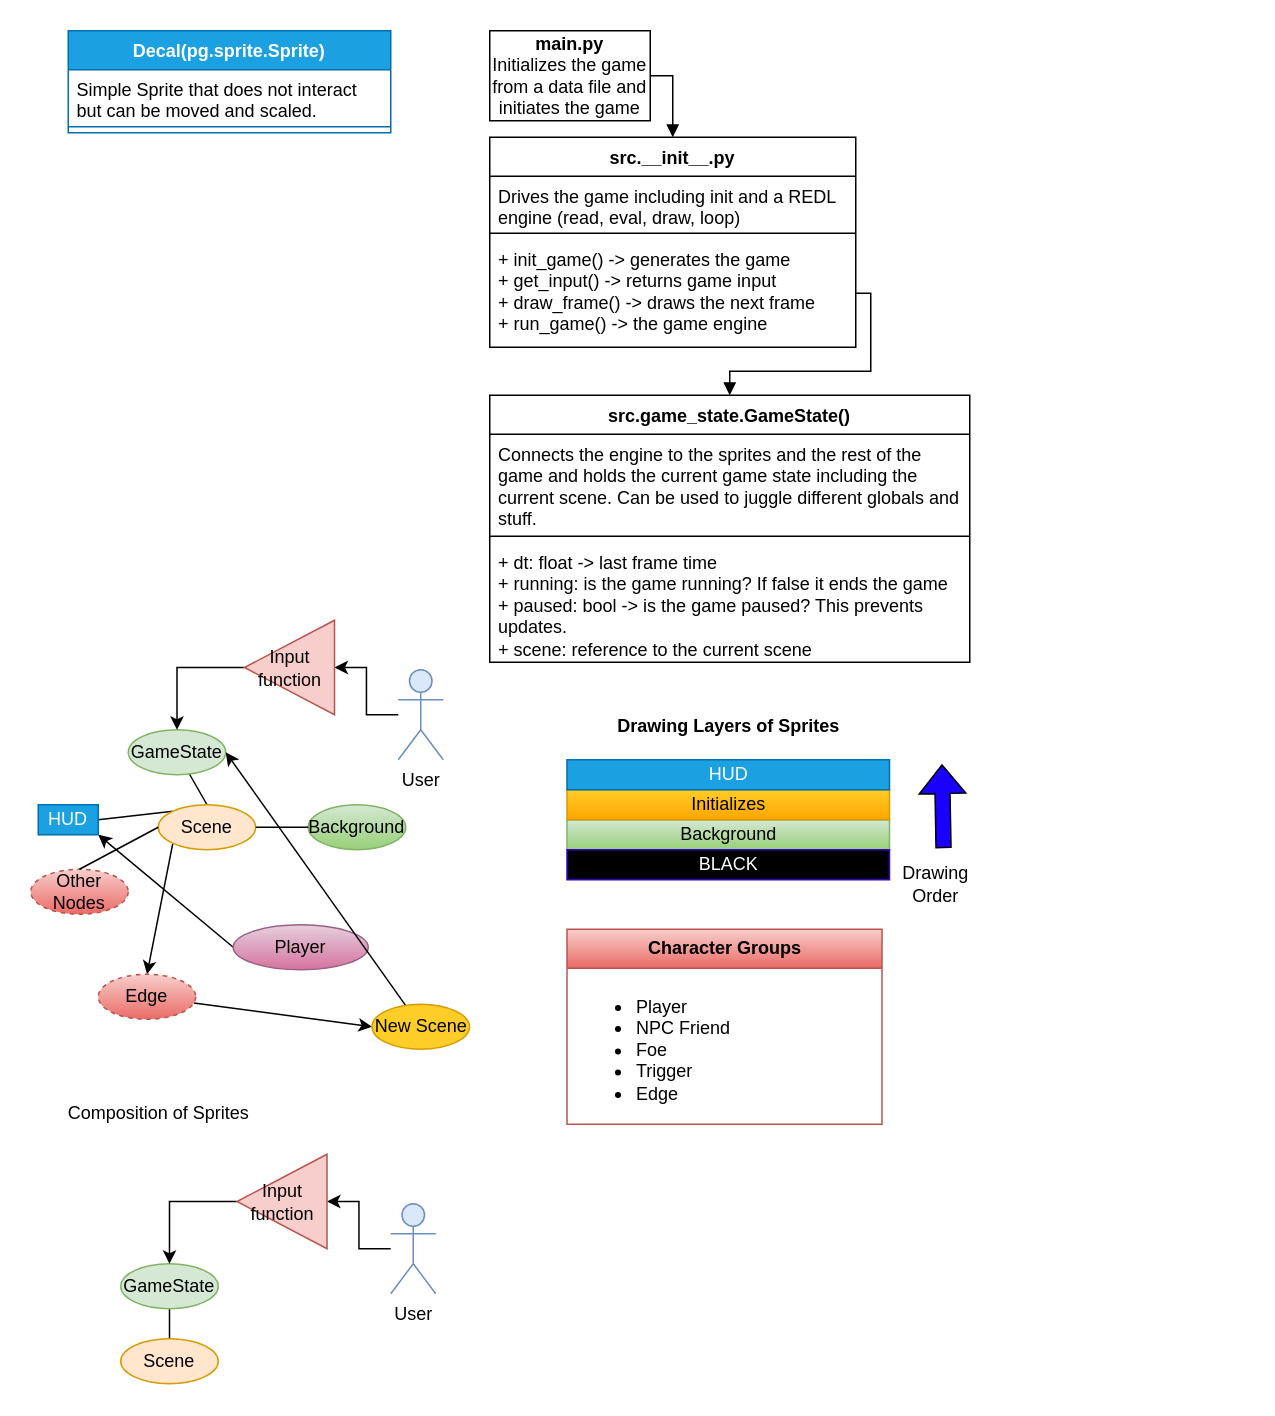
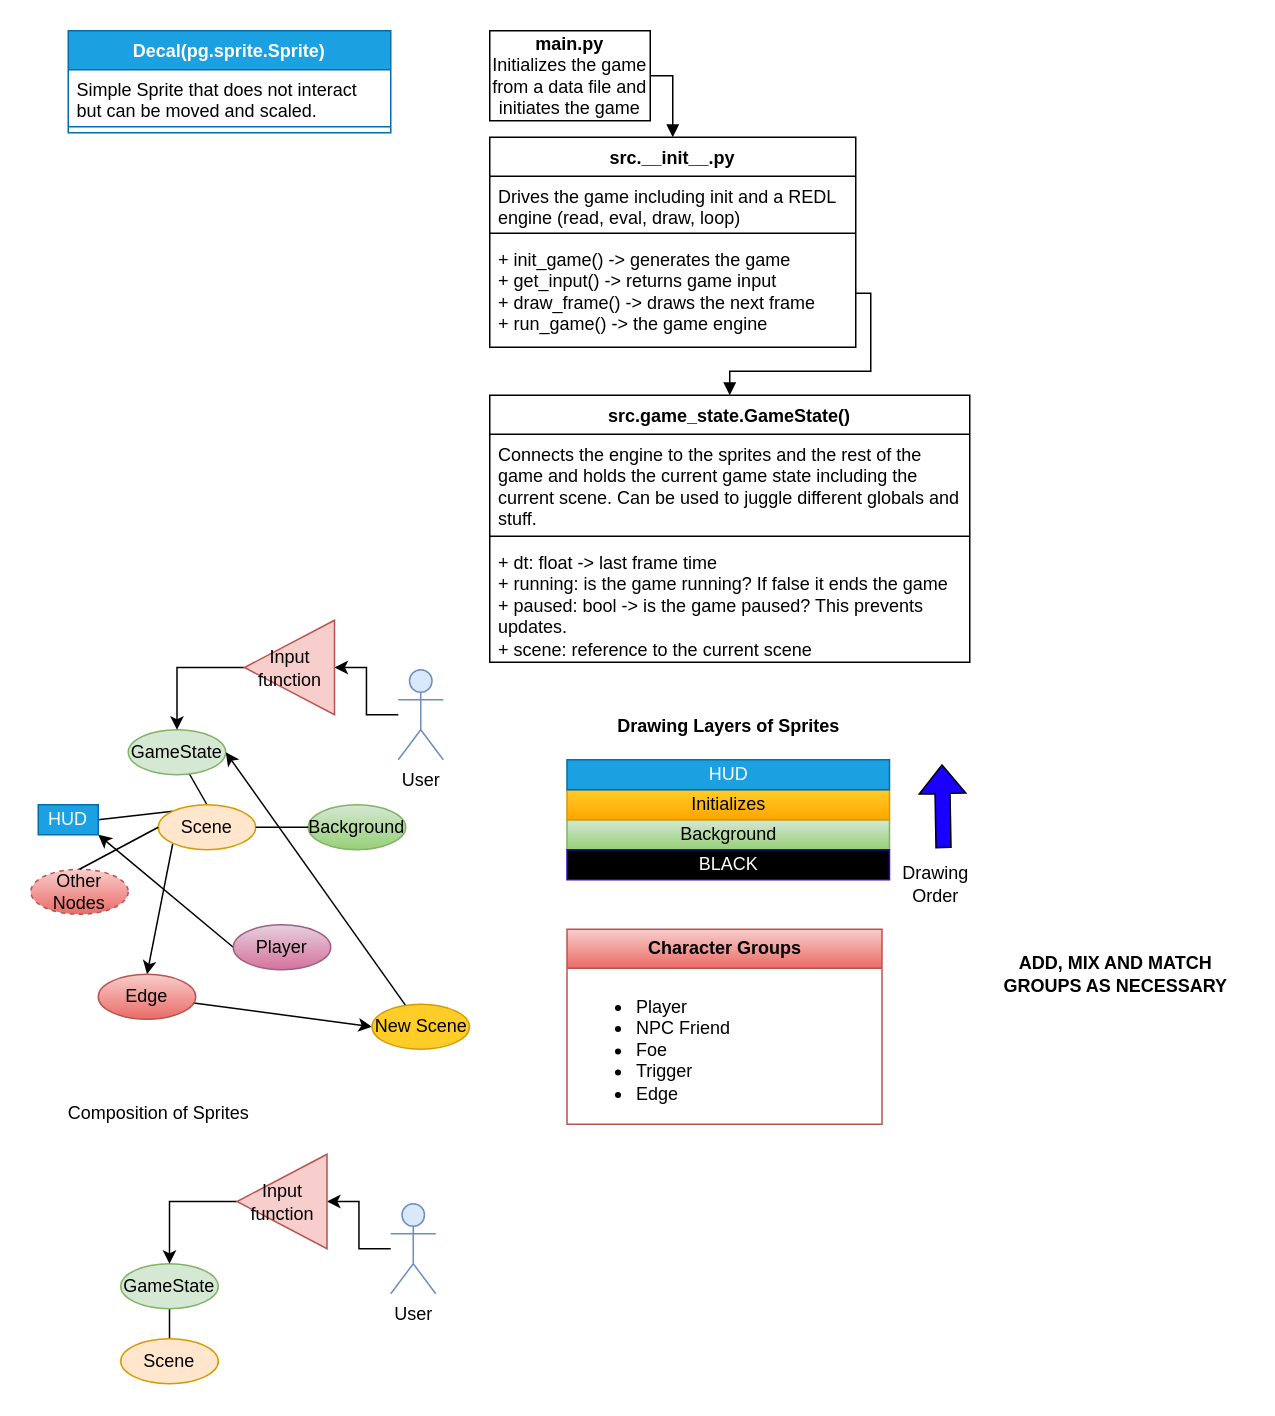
node "Player": size 135x45 -> 98x45
node "ADD, MIX AND MATCH GROUPS AS NECESSARY": added
node "Edge": style dashed -> solid
